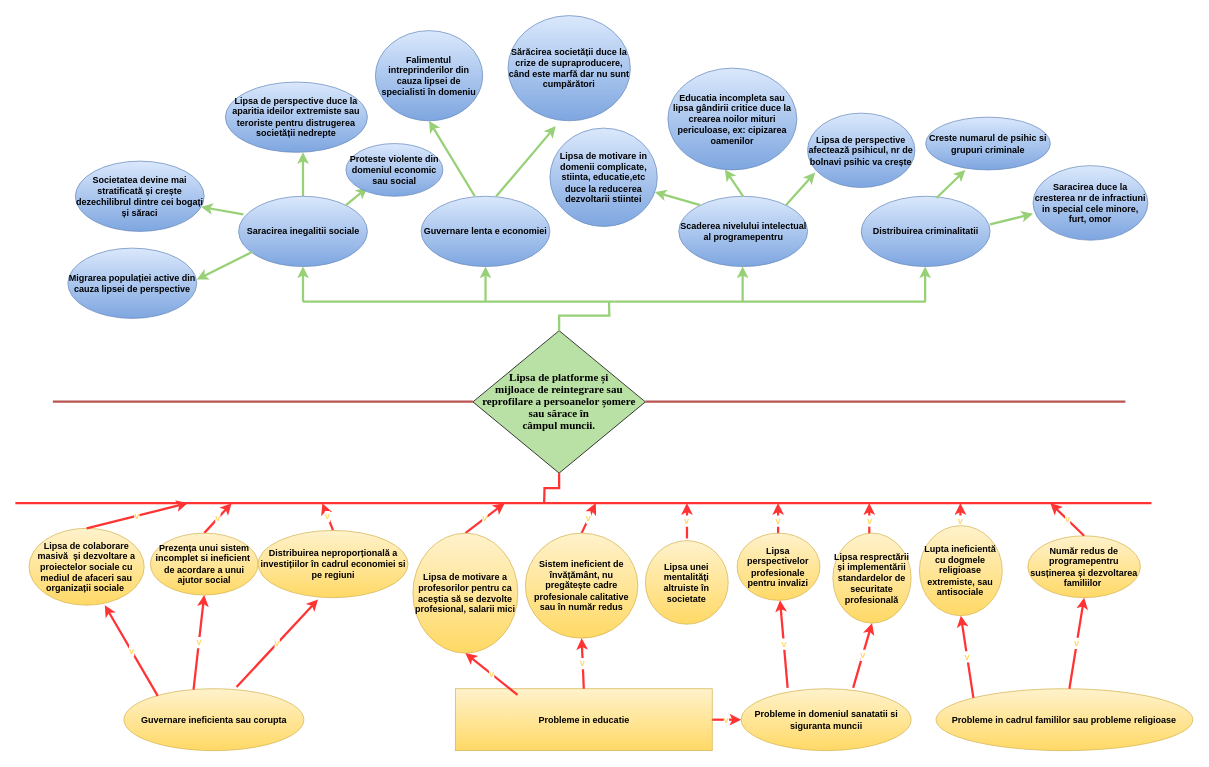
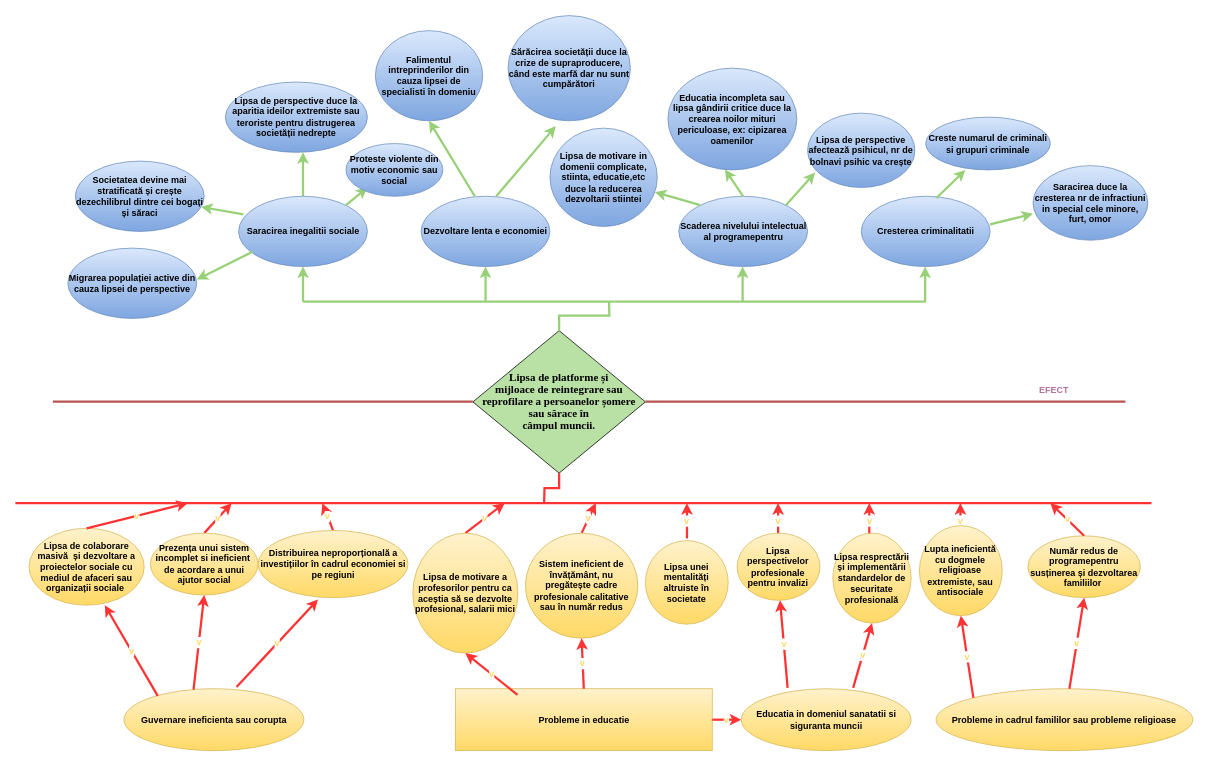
node "Creste numarul de psihic si grupuri criminale": label "Creste numarul de psihic si grupuri criminale" -> "Creste numarul de criminali si grupuri criminale"
node "Proteste violente din domeniul economic sau social": label "Proteste violente din domeniul economic sau social" -> "Proteste violente din motiv economic sau social"
node "Guvernare lenta e economiei": label "Guvernare lenta e economiei" -> "Dezvoltare lenta e economiei"
node "Distribuirea criminalitatii": label "Distribuirea criminalitatii" -> "Cresterea criminalitatii"
node "EFECT": added
node "Probleme in domeniul sanatatii si siguranta muncii": label "Probleme in domeniul sanatatii si siguranta muncii" -> "Educatia in domeniul sanatatii si siguranta muncii"
